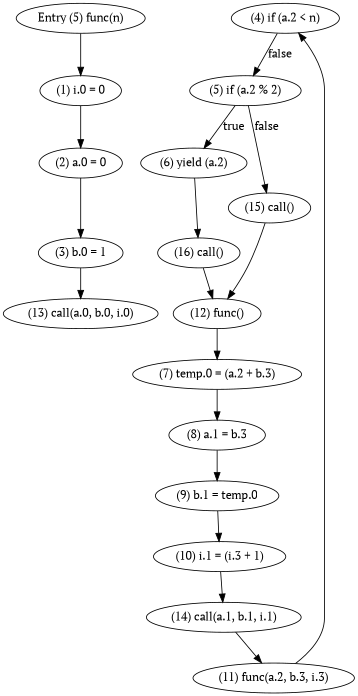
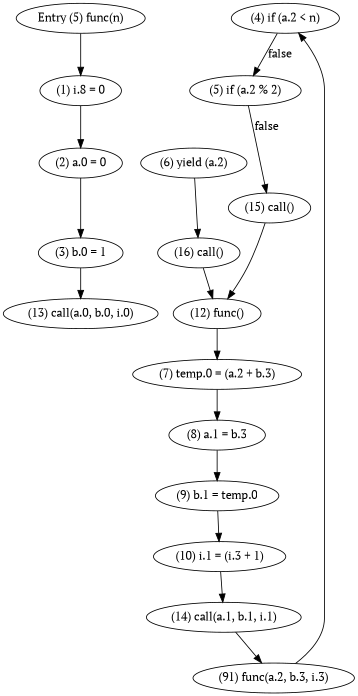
node "(1) i.0 = 0": label "(1) i.0 = 0" -> "(1) i.8 = 0"
edge "(5) if (a.2 % 2)" -> "(6) yield (a.2)": removed, label "true"
node "(11) func(a.2, b.3, i.3)": label "(11) func(a.2, b.3, i.3)" -> "(91) func(a.2, b.3, i.3)"
